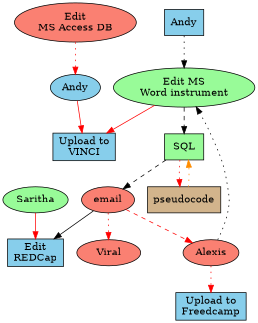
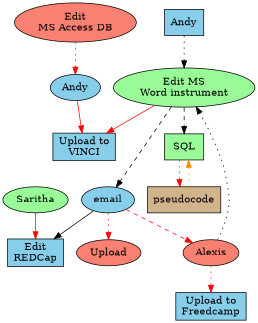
edge "SQL" -> "email": now "Edit MS Word instrument" -> "email"
node "email": fillcolor salmon -> skyblue
node "Viral": label "Viral" -> "Upload"
